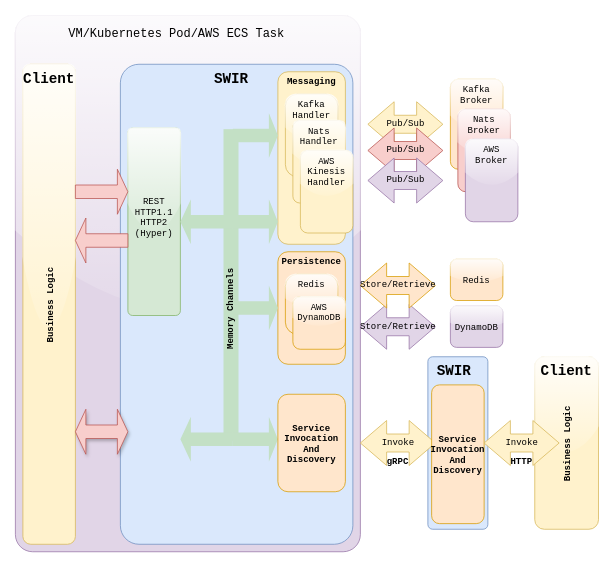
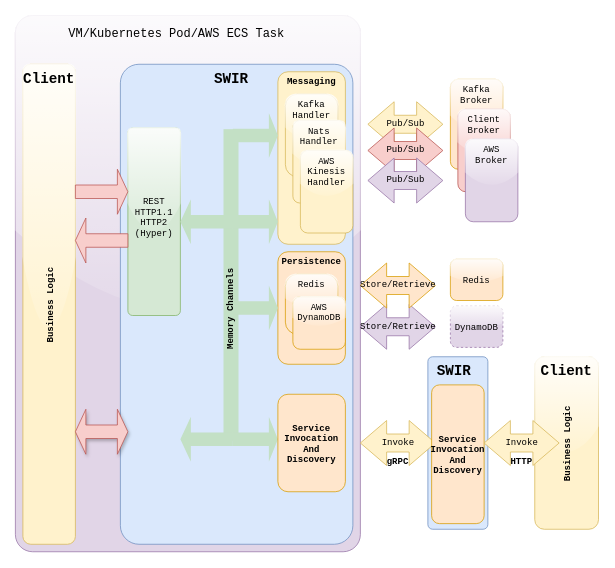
node "Nats Broker": label "Nats Broker" -> "Client Broker"
node "DynamoDB": style solid -> dashed
